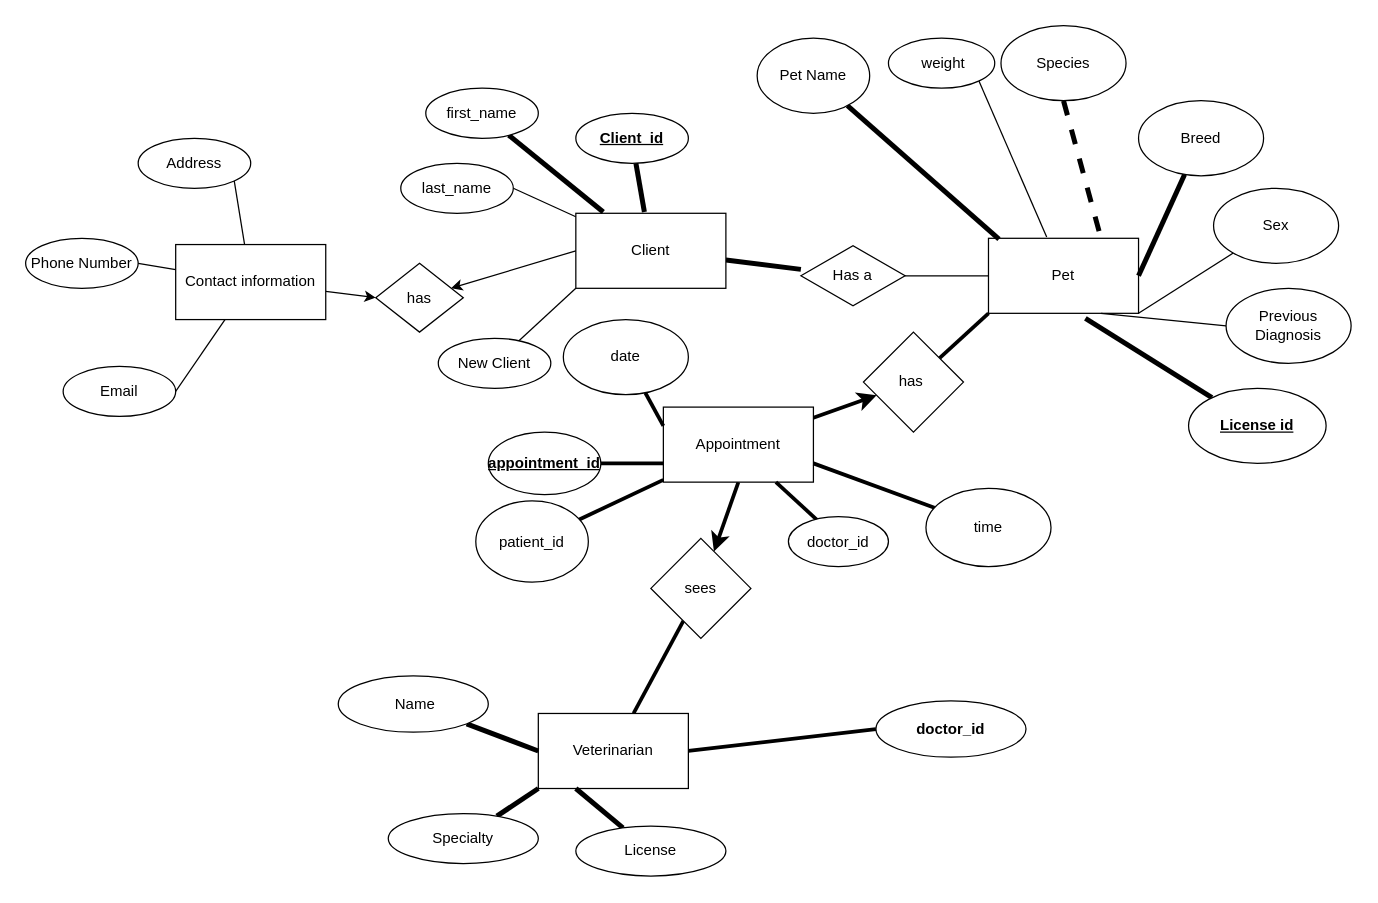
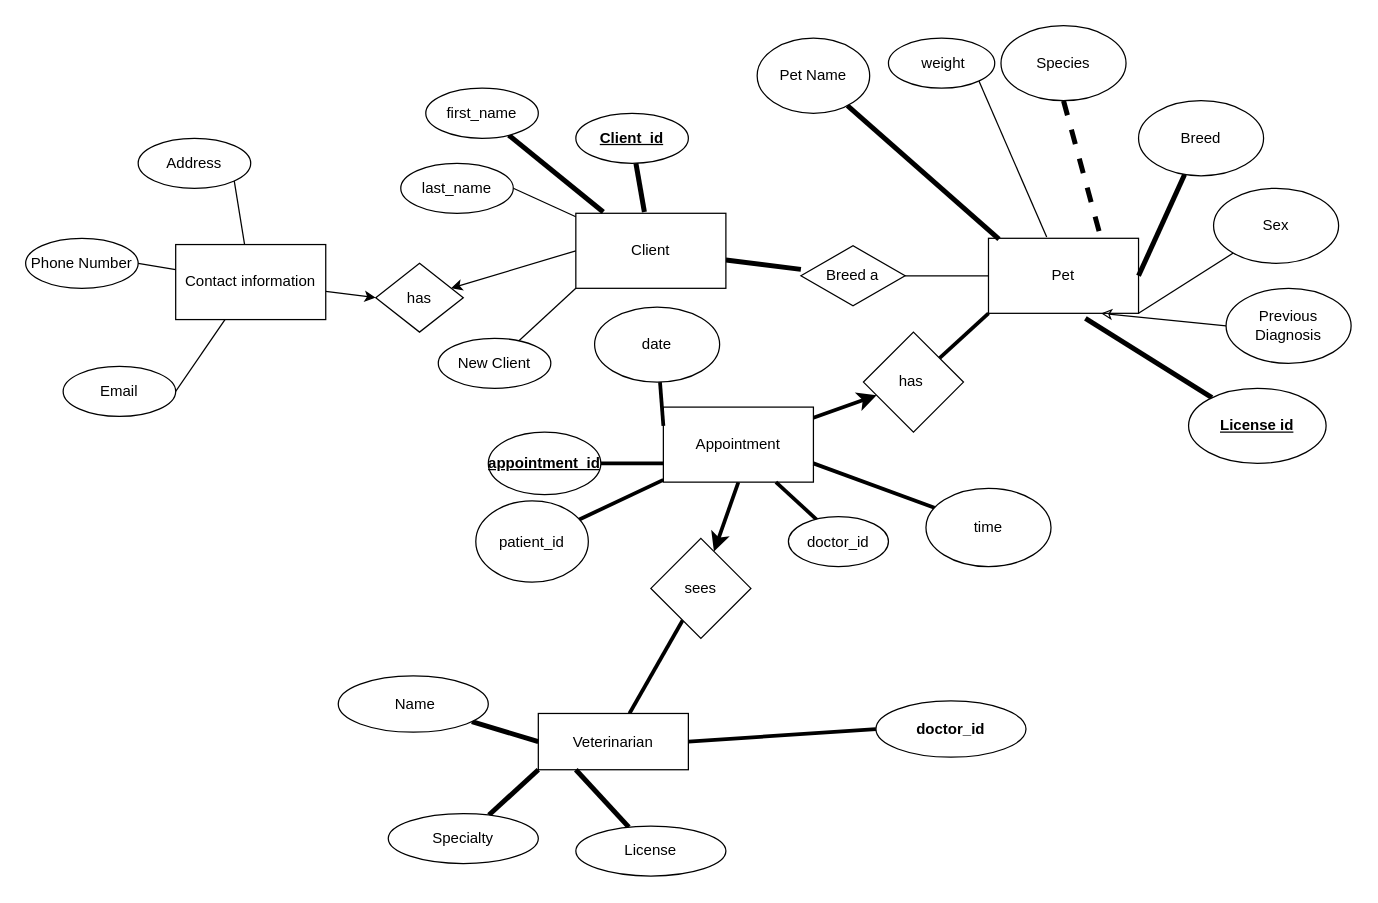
node "Has a": label "Has a" -> "Breed a"
edge "Pet" -- "Previous Diagnosis": arrowhead none -> classic
node "date": moved (626, 357) -> (657, 344)
node "Veterinarian": size 150x75 -> 150x56
